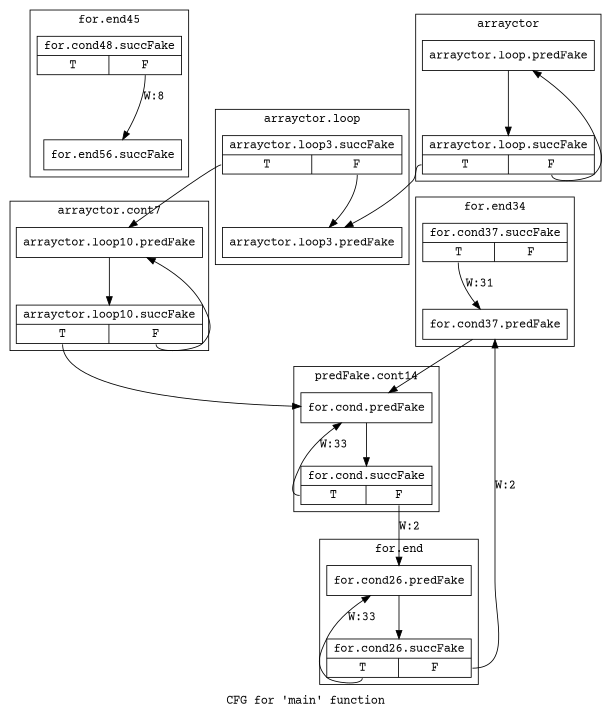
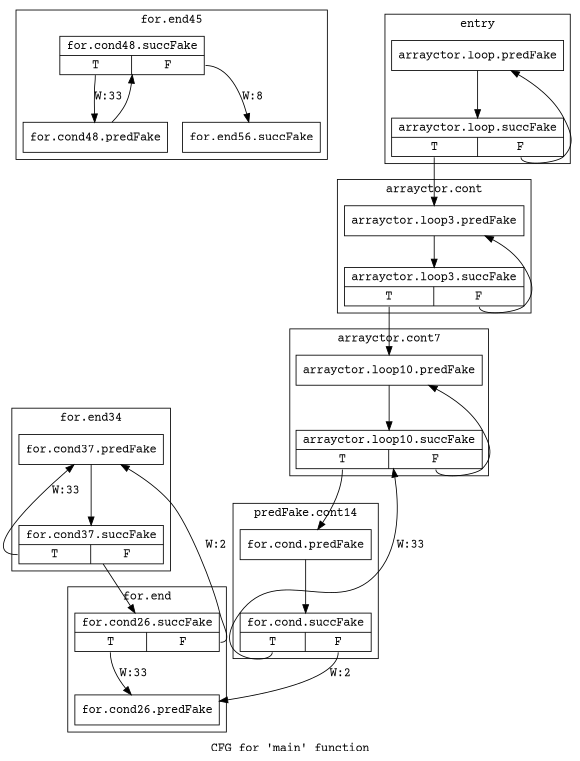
cluster "arrayctor": label "arrayctor" -> "entry"
cluster "arrayctor.loop": label "arrayctor.loop" -> "arrayctor.cont"
node "for.cond48.predFake": added
edge "arrayctor.loop3.predFake" -> "arrayctor.loop3.succFake": added
edge "for.cond37.succFake" -> "for.cond37.predFake": label "W:31" -> "W:33"
edge "for.cond37.predFake" -> "for.cond.predFake": now "for.cond37.predFake" -> "for.cond37.succFake"
edge "for.cond.succFake" -> "for.cond.predFake": now "for.cond.succFake" -> "arrayctor.loop10.succFake"
edge "for.cond26.predFake" -> "for.cond26.succFake": now "for.cond37.succFake" -> "for.cond26.succFake"
